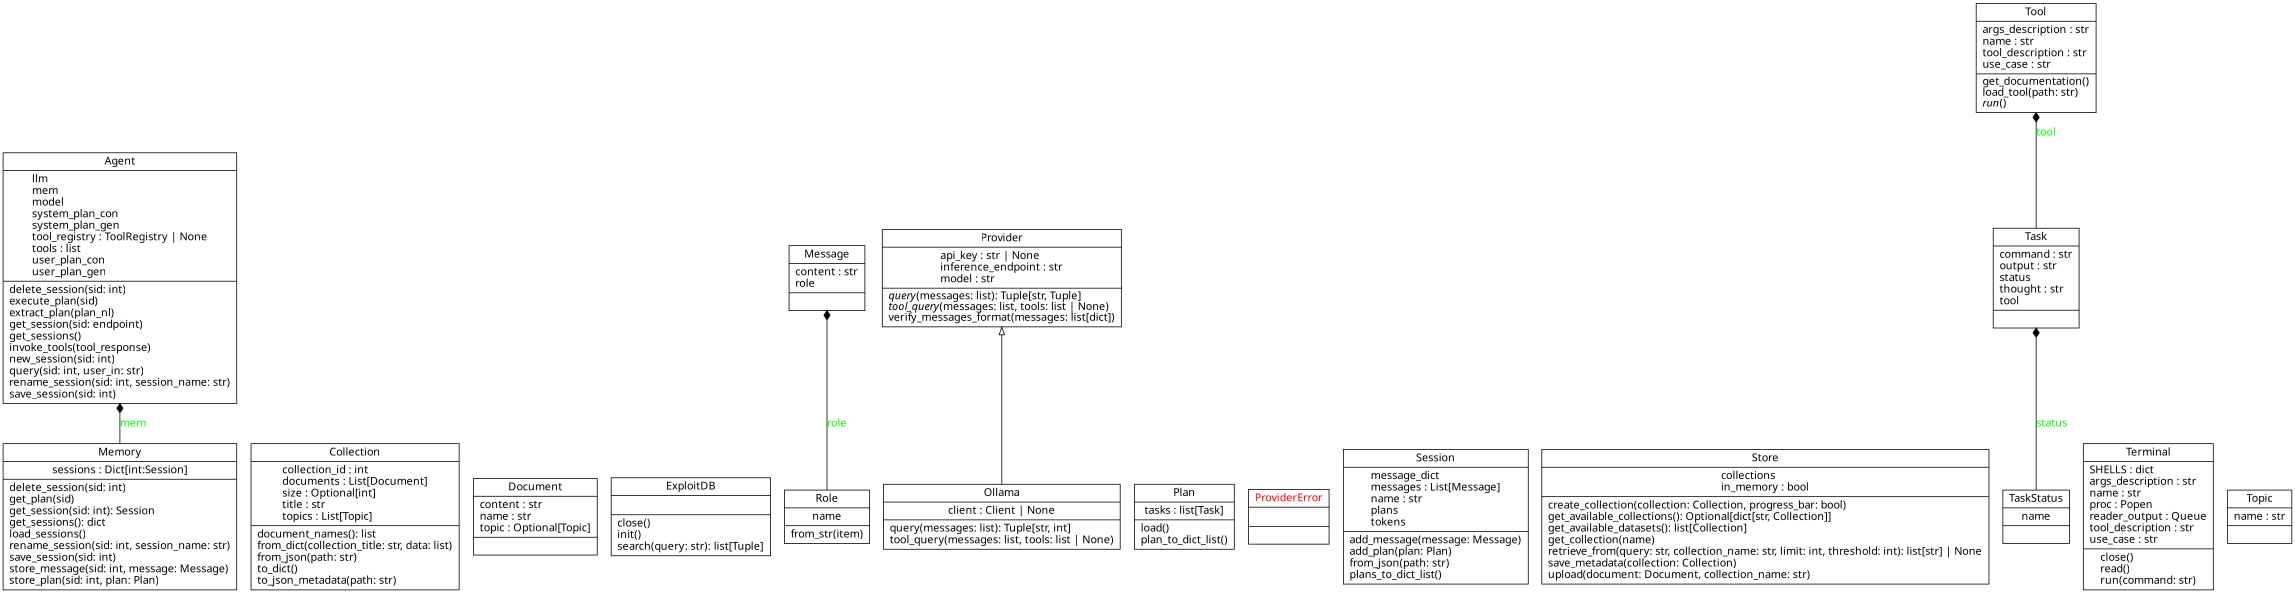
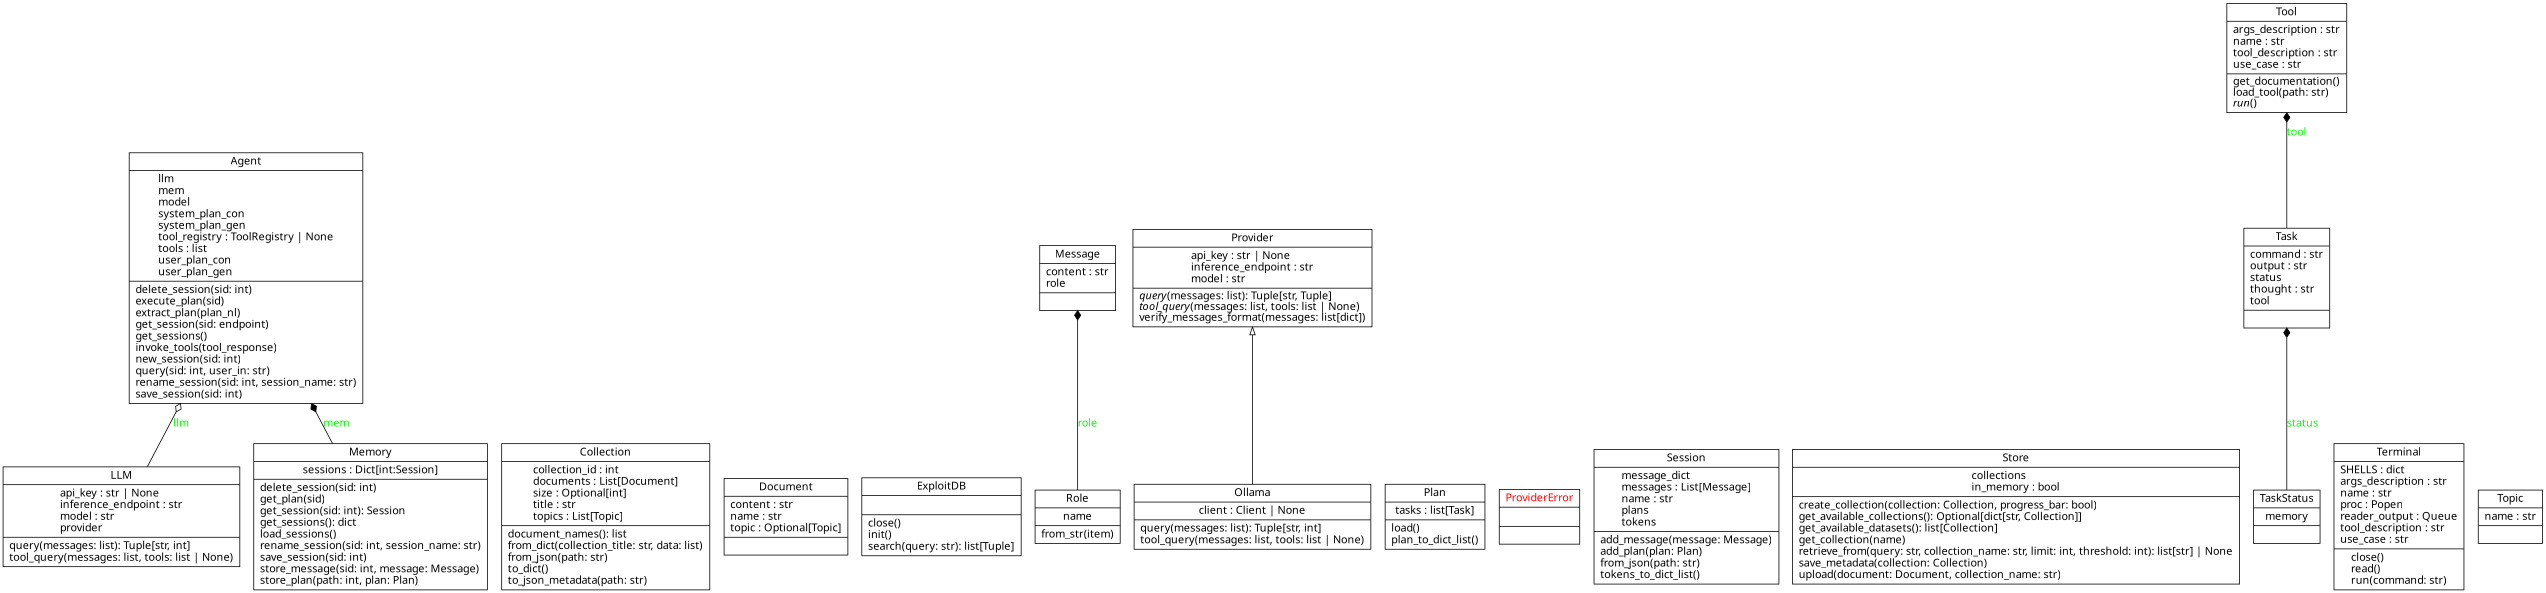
node "TaskStatus": text "name" -> "memory"
node "LLM": added
node "Session": text "plans_to_dict_list()" -> "tokens_to_dict_list()"
node "Memory": text "store_plan(sid: int, plan: Plan)" -> "store_plan(path: int, plan: Plan)"
